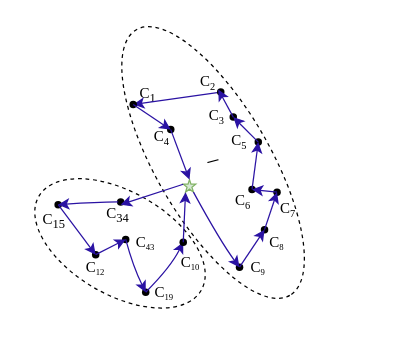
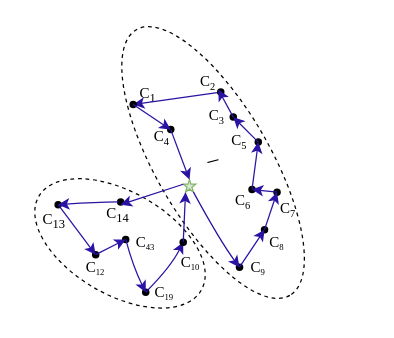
node "C34": label "C34" -> "C14"
node "C15": label "C15" -> "C13"
